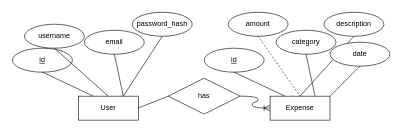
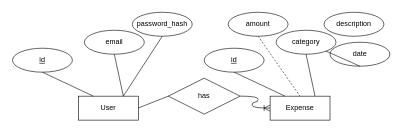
node "username": removed
edge "username" -- "User": removed
edge "description" -- "Expense": removed
edge "date" -- "Expense": now "date" -- "category"
